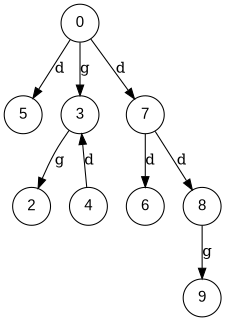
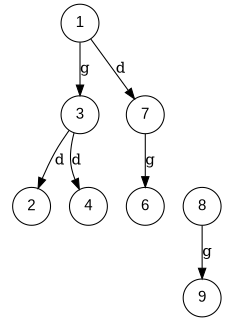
node "0": label "0" -> "1"
node "5": removed
edge "7" -> "8": removed, label "d"
edge "3" -> "2": label "g" -> "d"
edge "7" -> "6": label "d" -> "g"
edge "4" -> "3": reversed
